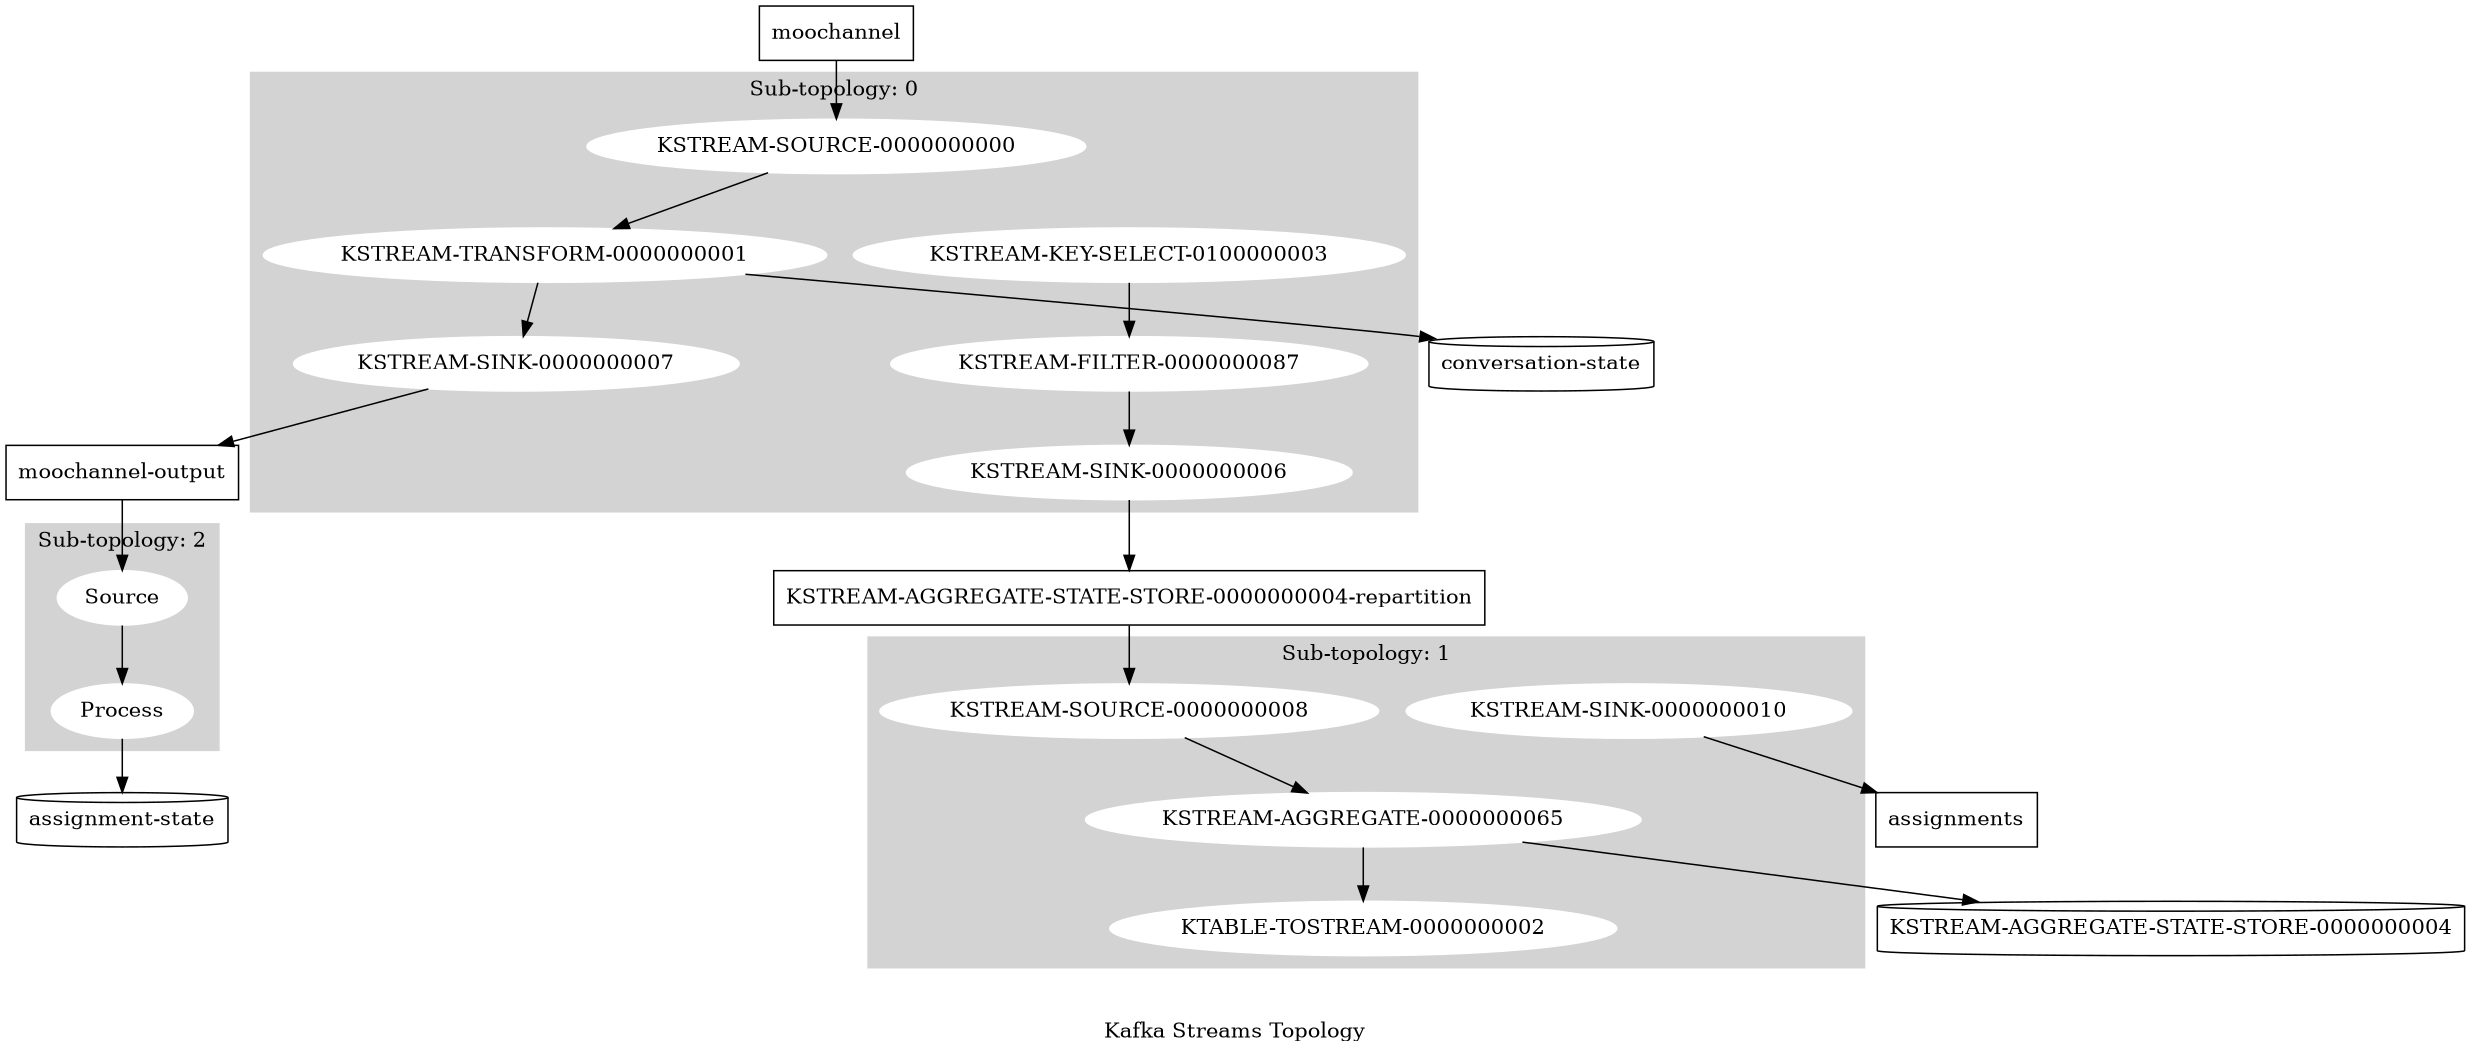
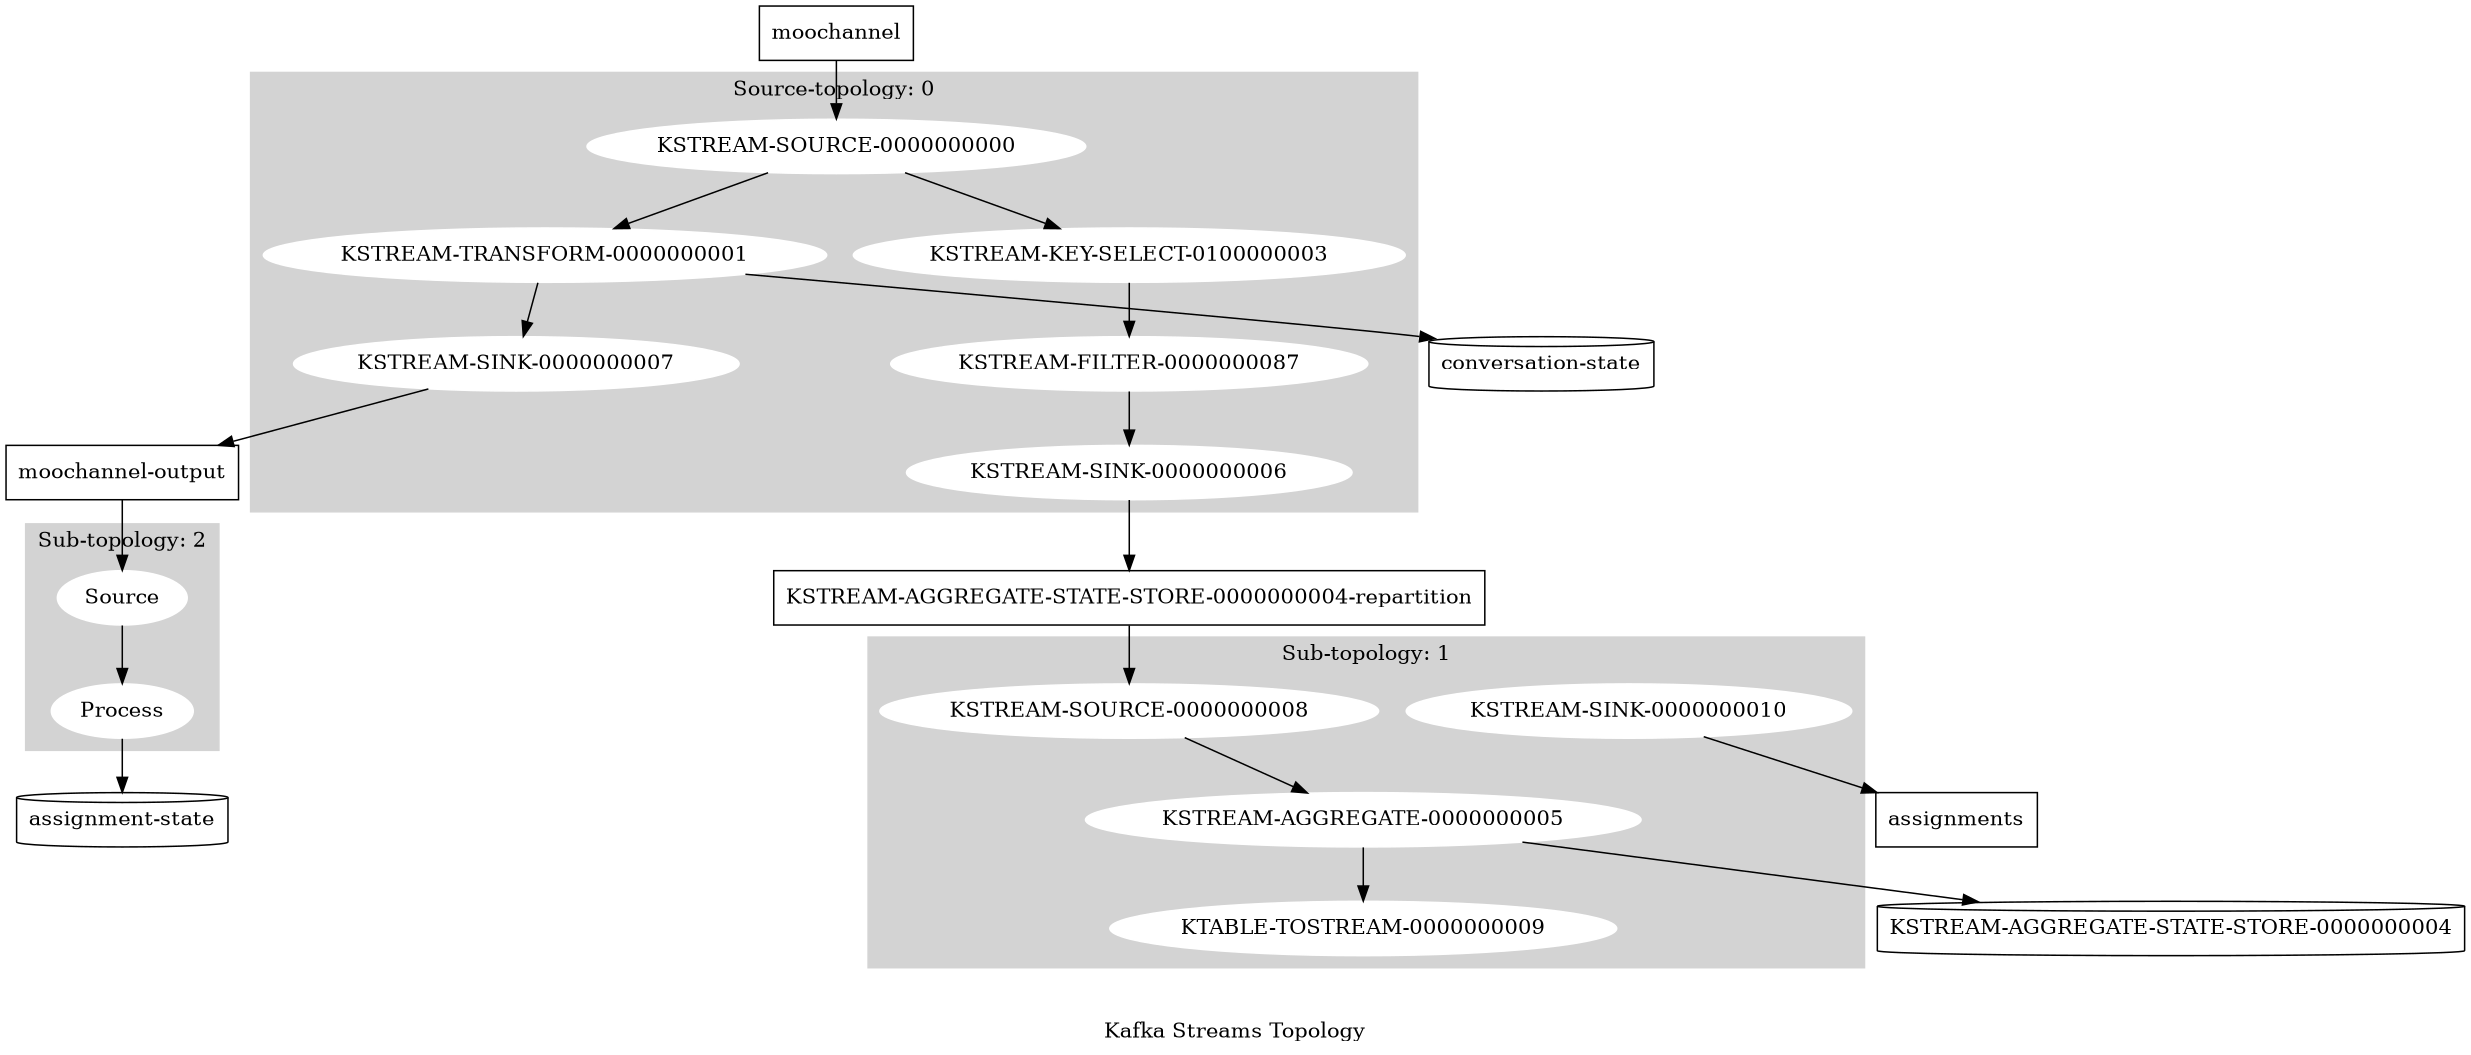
cluster "Sub-topology: 0": label "Sub-topology: 0" -> "Source-topology: 0"
edge "KSTREAM-SOURCE-0000000000" -> "KSTREAM-KEY-SELECT-0100000003": added
node "KSTREAM-AGGREGATE-0000000065": label "KSTREAM-AGGREGATE-0000000065" -> "KSTREAM-AGGREGATE-0000000005"
node "KTABLE-TOSTREAM-0000000002": label "KTABLE-TOSTREAM-0000000002" -> "KTABLE-TOSTREAM-0000000009"
